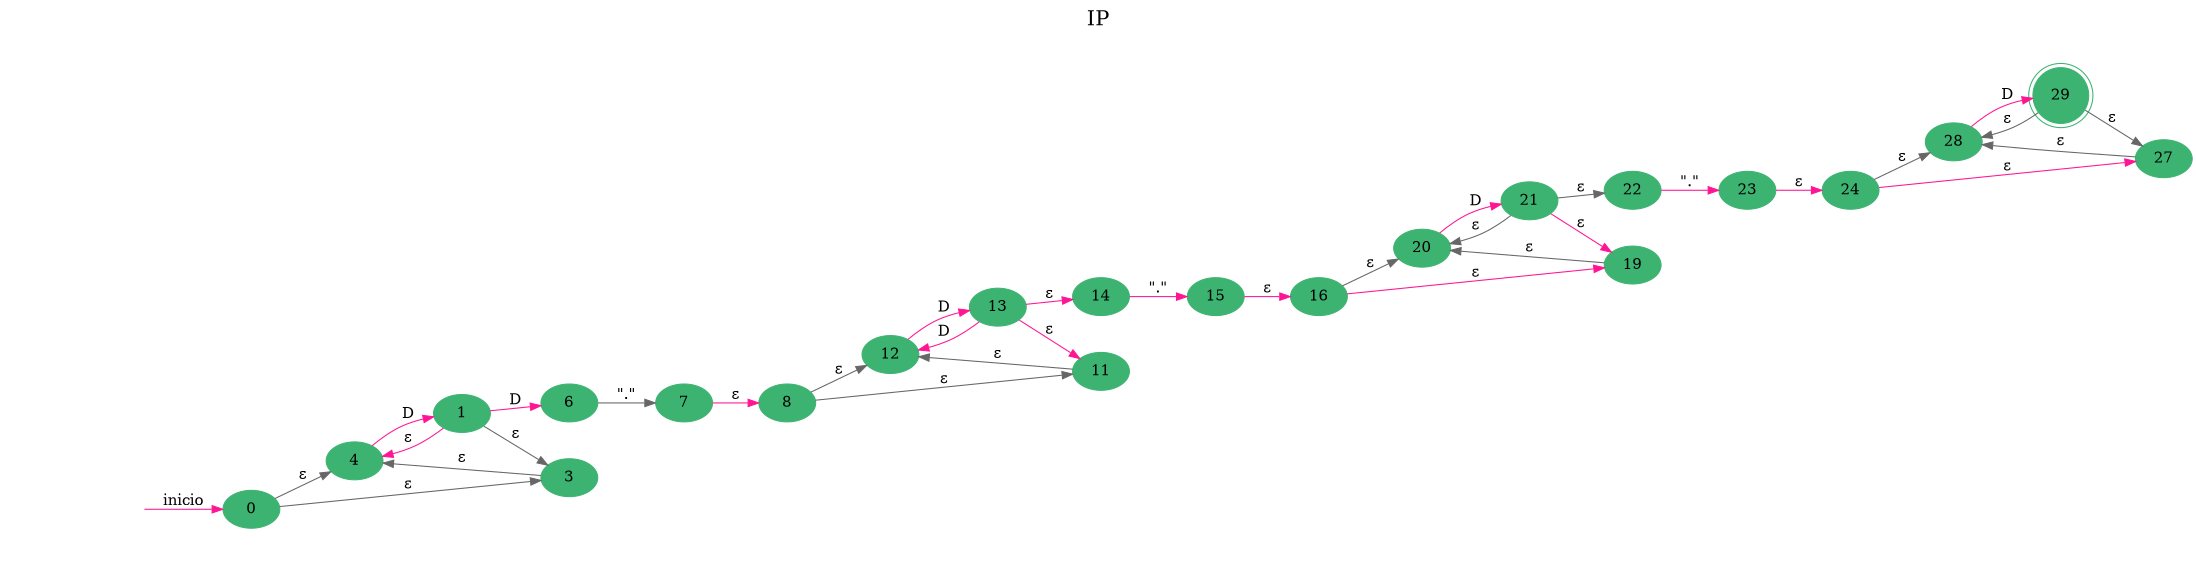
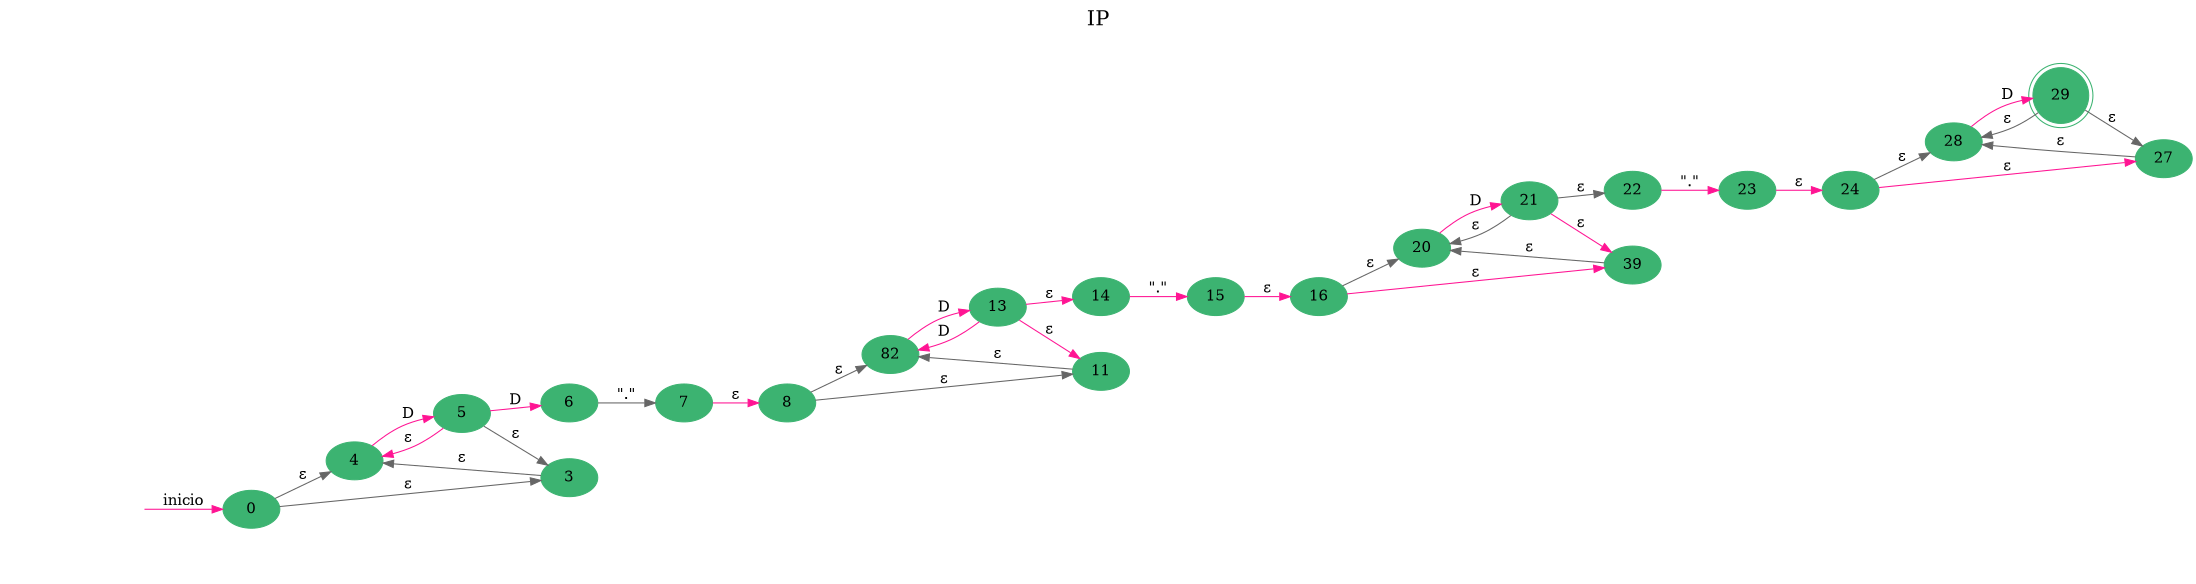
node "19": label "19" -> "39"
node "12": label "12" -> "82"
node "1": label "1" -> "5"
